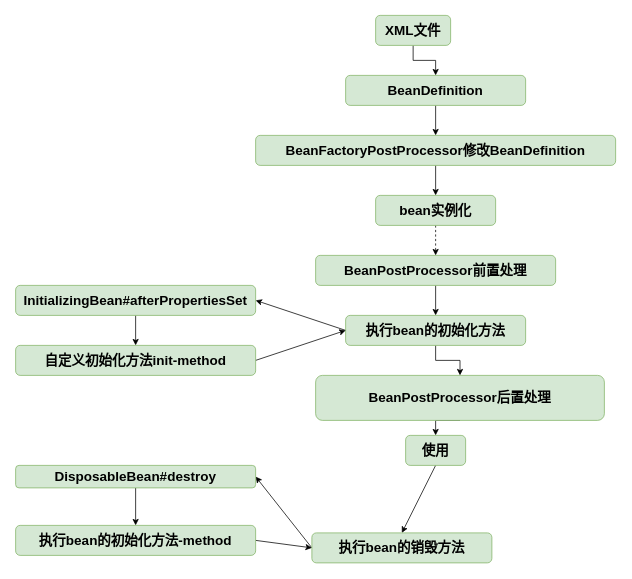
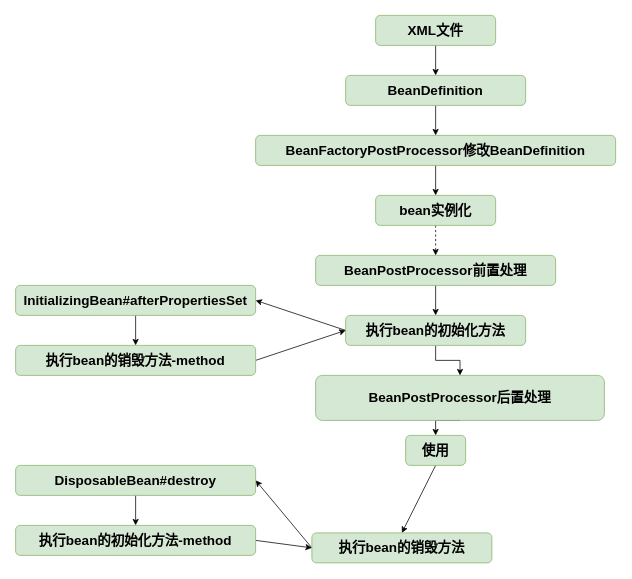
node "XML文件": size 75x30 -> 120x30
node "自定义初始化方法init-method": label "自定义初始化方法init-method" -> "执行bean的销毁方法-method"
node "DisposableBean#destroy": size 240x23 -> 240x30
